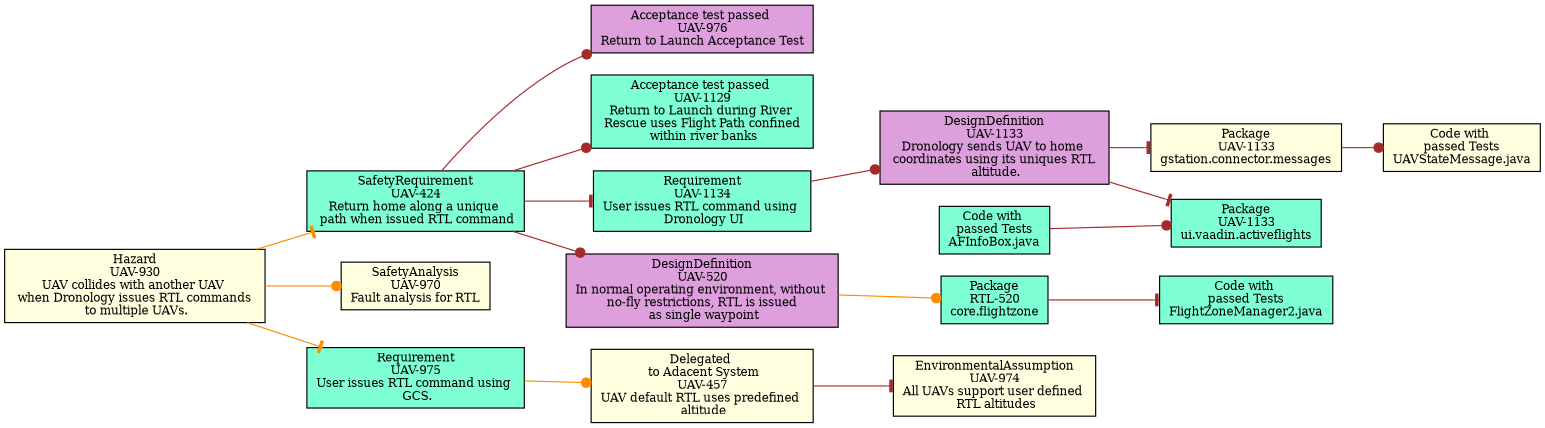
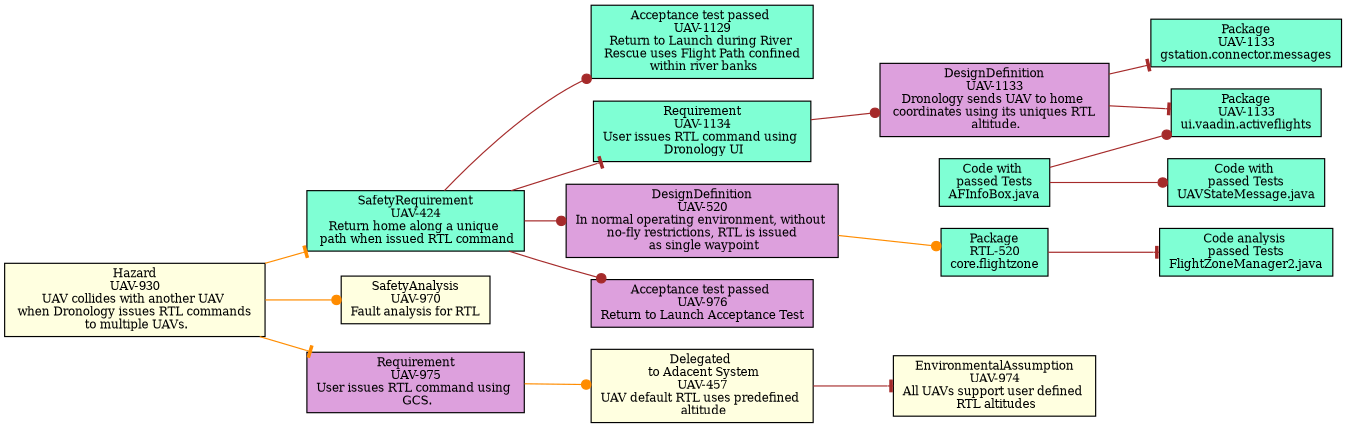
node "Package UAV-1133 gstation.connector.messages": fillcolor lightyellow -> aquamarine
edge "Package UAV-1133 gstation.connector.messages" -> "Code with passed Tests UAVStateMessage.java": now "Code with passed Tests AFInfoBox.java" -> "Code with passed Tests UAVStateMessage.java"
node "Code with passed Tests UAVStateMessage.java": fillcolor lightyellow -> aquamarine
node "Code with passed Tests FlightZoneManager2.java": label "Code with passed Tests FlightZoneManager2.java" -> "Code analysis passed Tests FlightZoneManager2.java"
node "Requirement UAV-975 User issues RTL command using GCS.": fillcolor aquamarine -> plum
